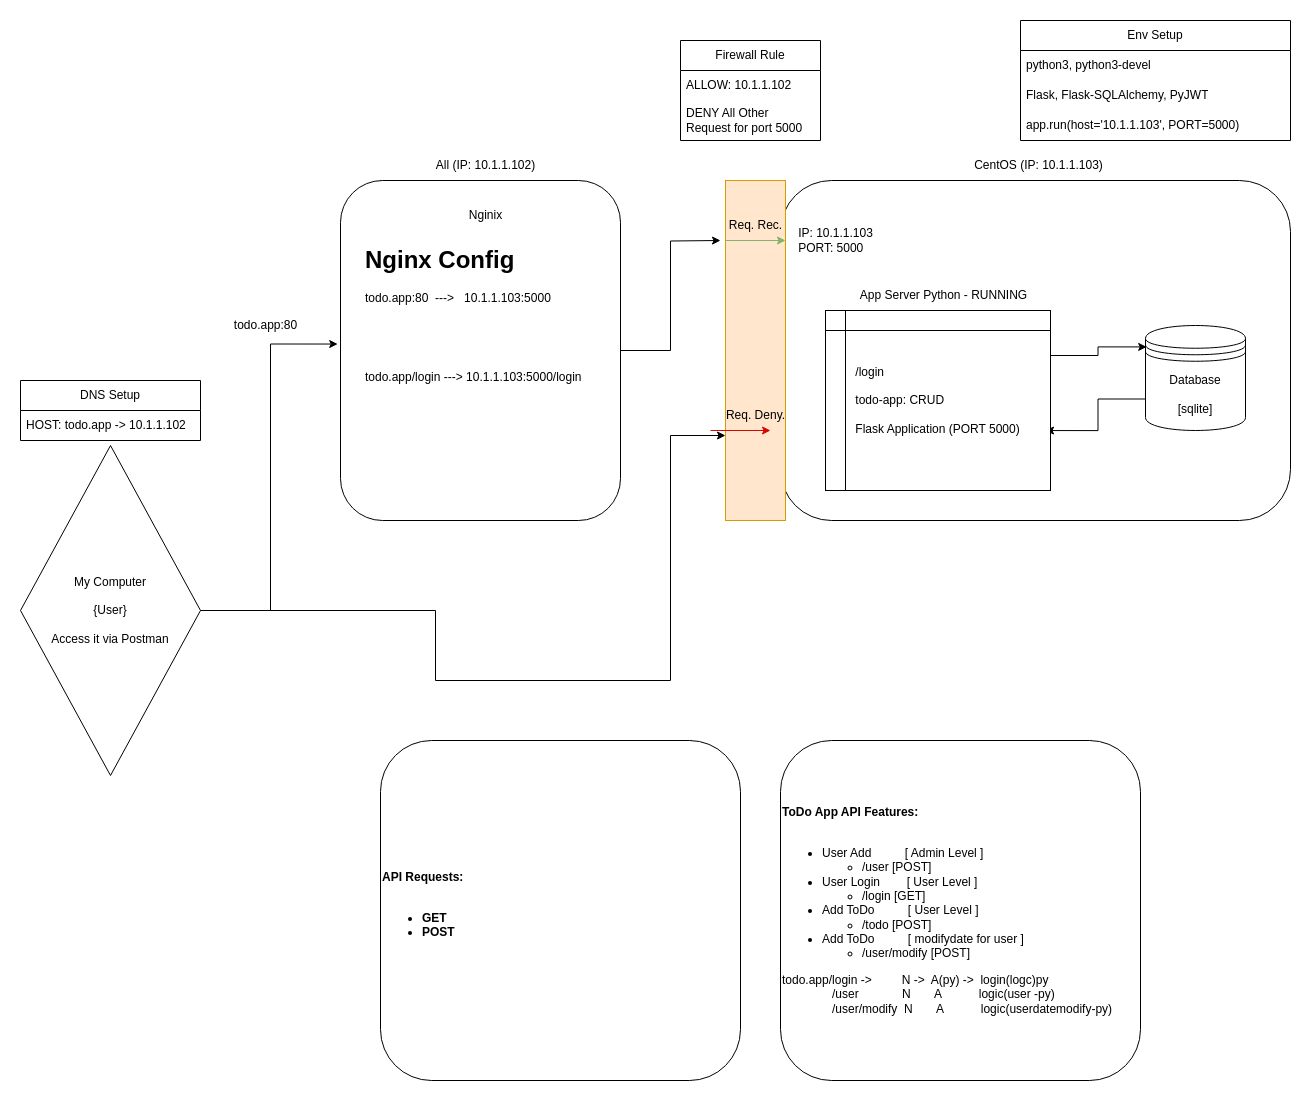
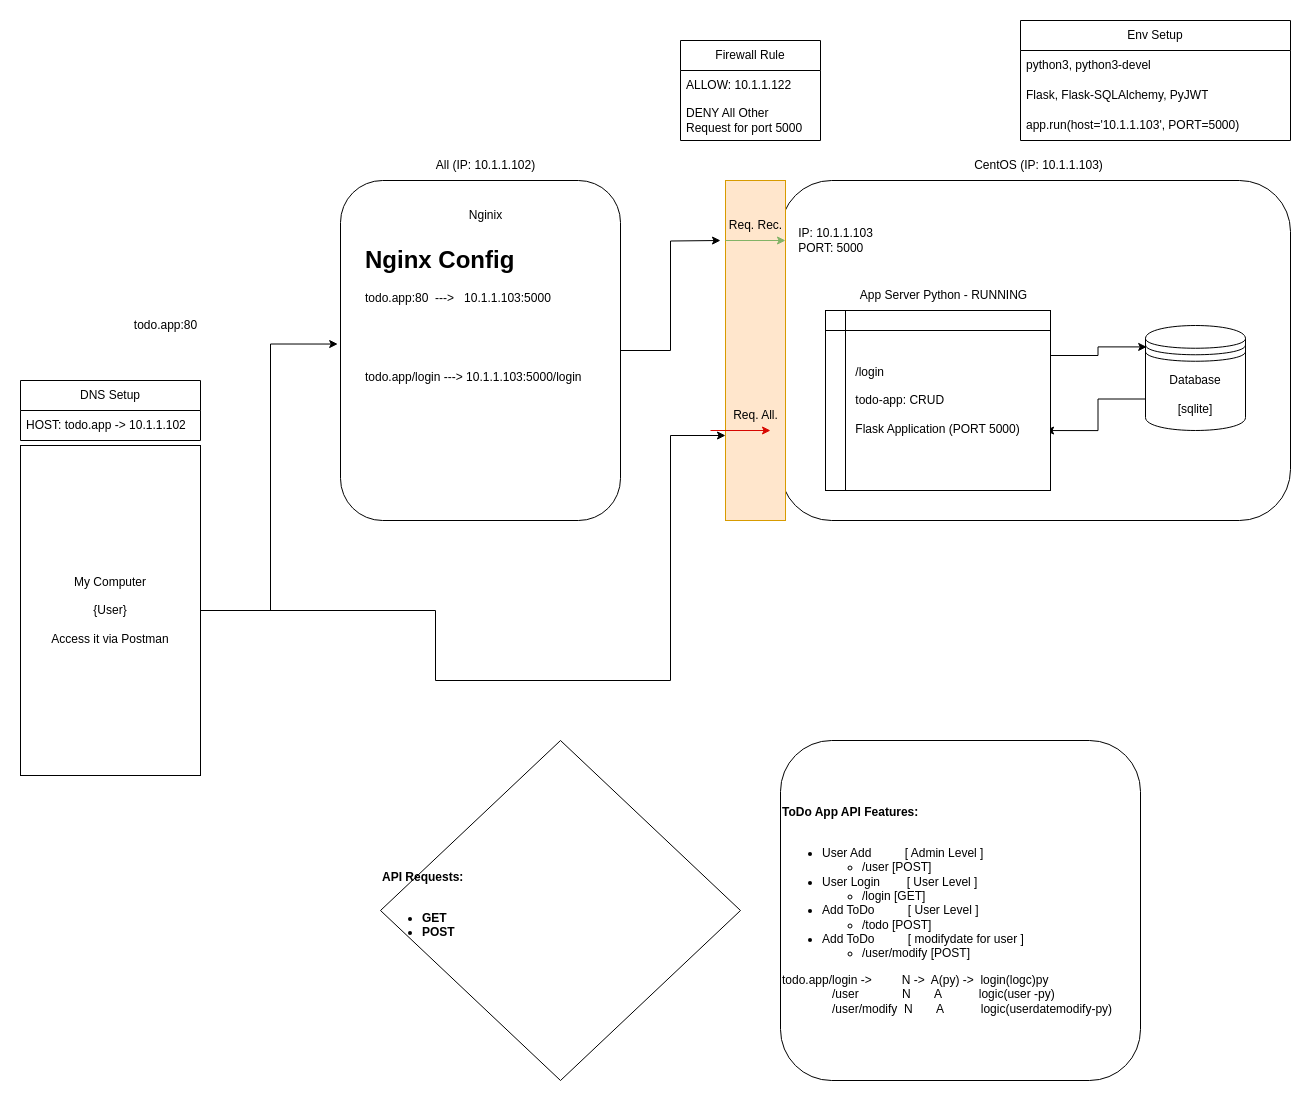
node "ALLOW: 10.1.1.102": label "ALLOW: 10.1.1.102" -> "ALLOW: 10.1.1.122"
node "todo.app:80": moved (266, 326) -> (166, 326)
node "Req. Deny.": label "Req. Deny." -> "Req. All."
node "My Computer {User} Access it via Postman": shape diamond -> rectangle
node "API Requests: GET POST": shape rounded rectangle -> diamond
